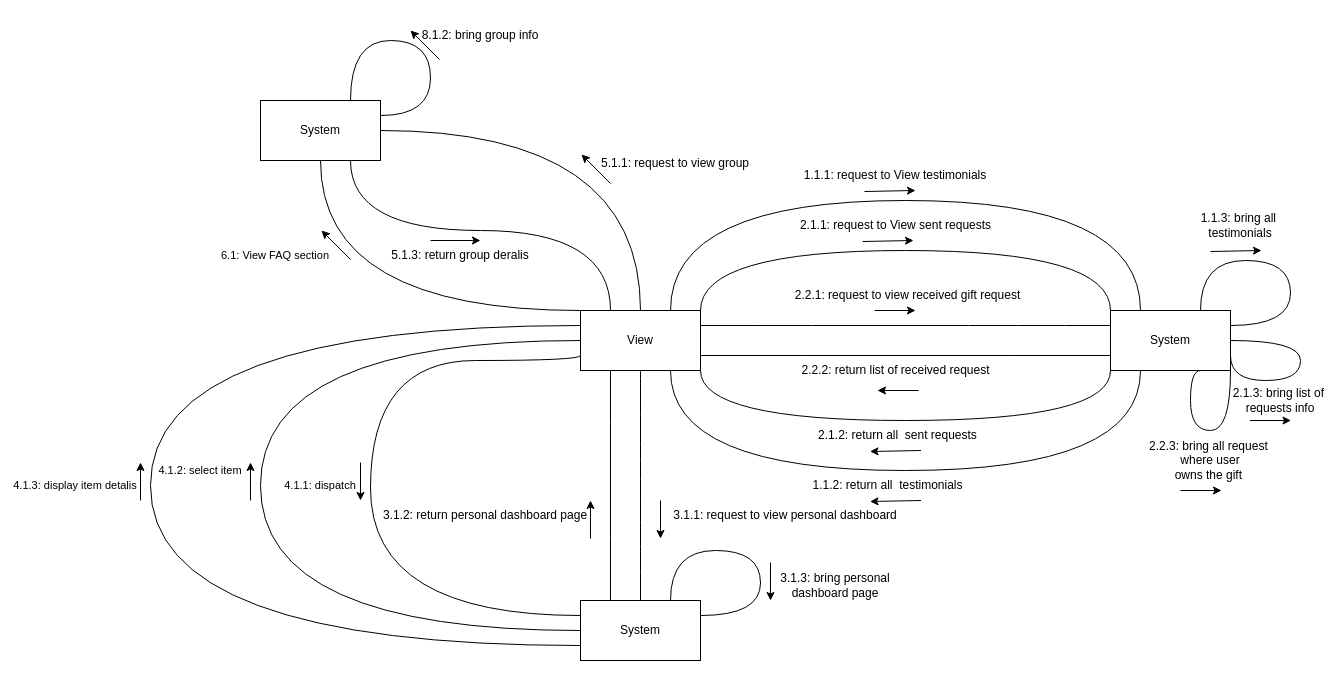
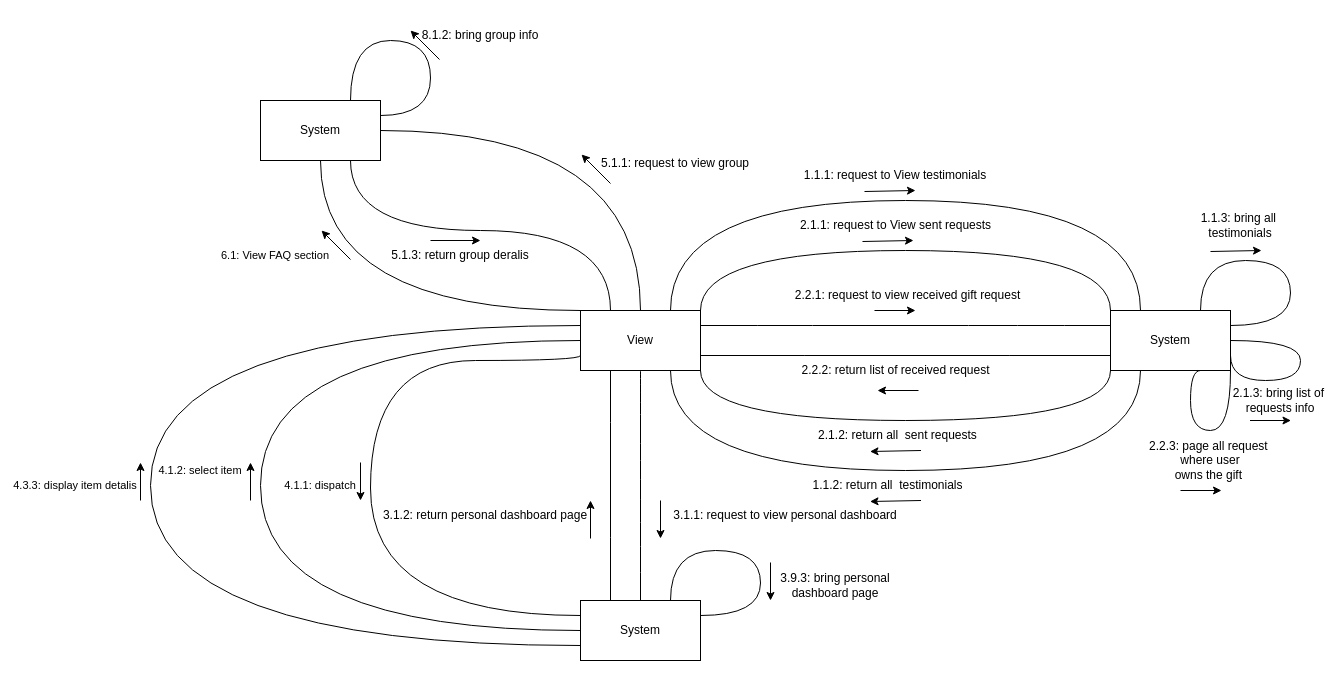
node "2.2.3: bring all request where user owns the gift": label "2.2.3: bring all request where user owns the gift" -> "2.2.3: page all request where user owns the gift"
node "4.1.3: display item detalis": label "4.1.3: display item detalis" -> "4.3.3: display item detalis"
node "3.1.3: bring personal dashboard page": label "3.1.3: bring personal dashboard page" -> "3.9.3: bring personal dashboard page"
